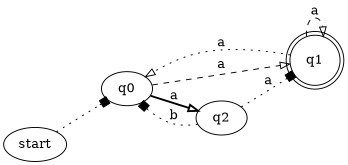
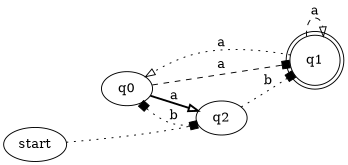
edge "q0" -> "q1": arrowhead onormal -> box
edge "q2" -> "q1": label "a" -> "b"
edge "start" -> "q0": now "start" -> "q2"
